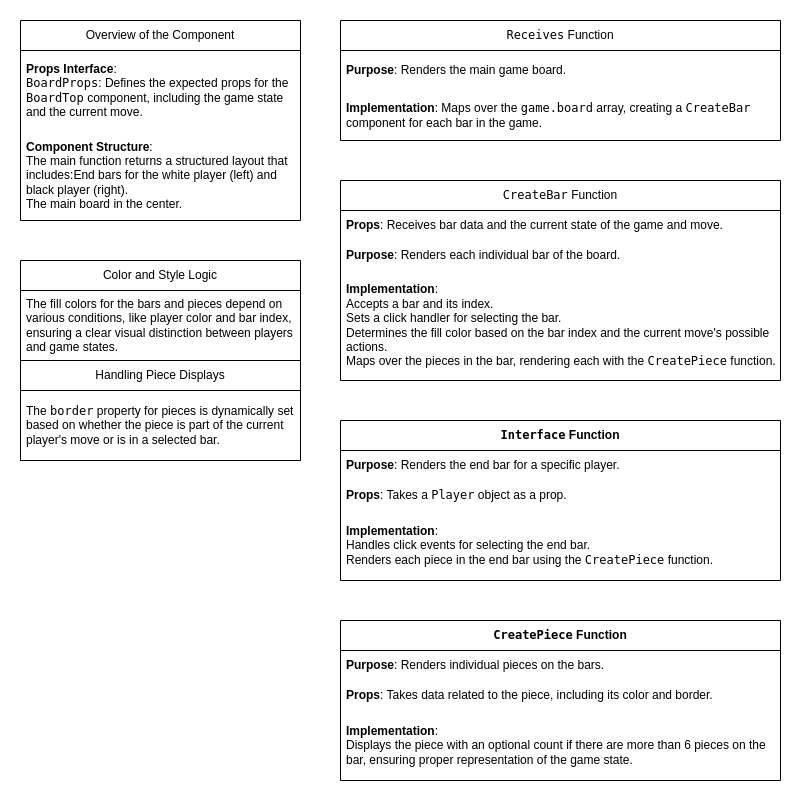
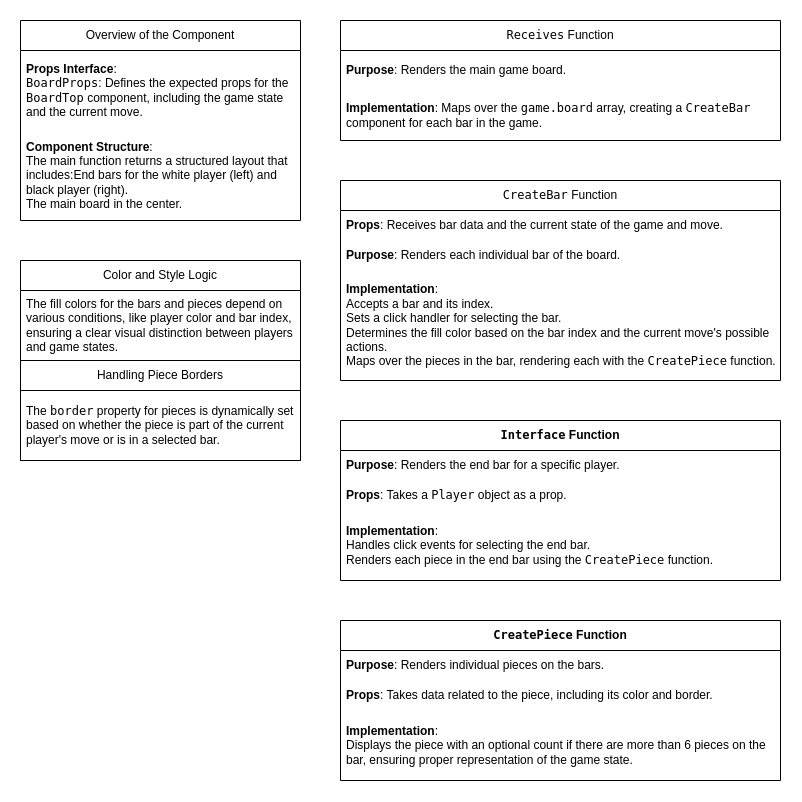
node "Handling Piece Displays": label "Handling Piece Displays" -> "Handling Piece Borders"
